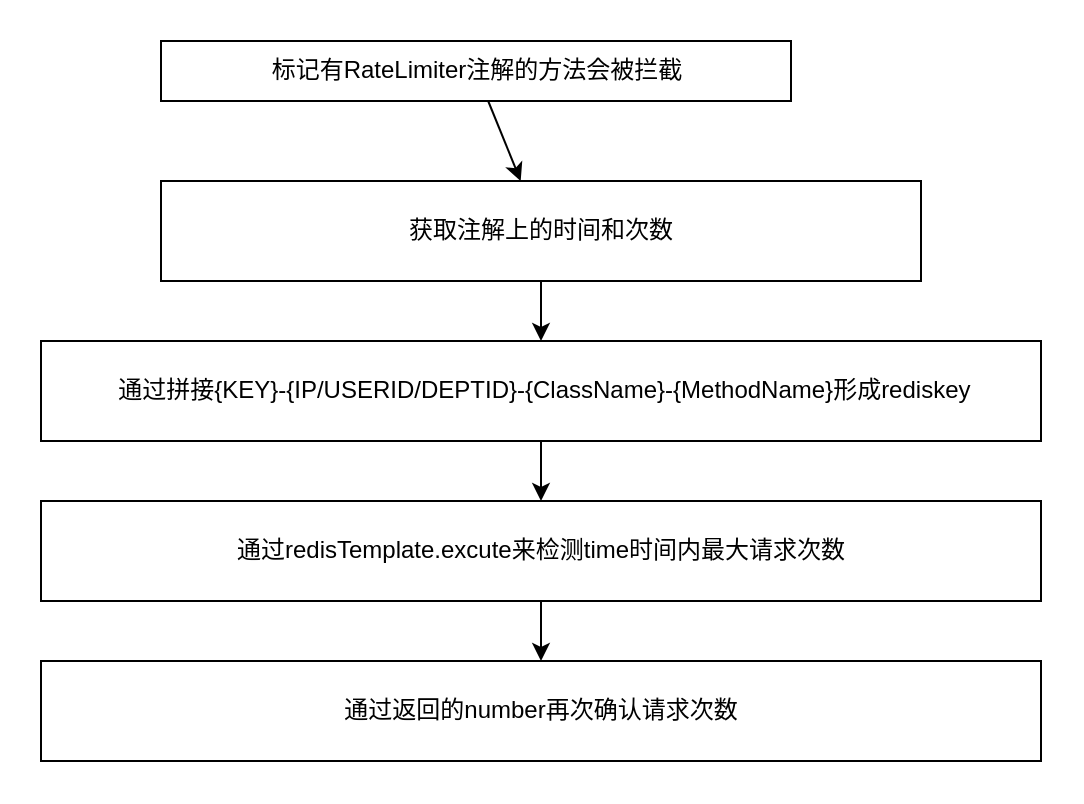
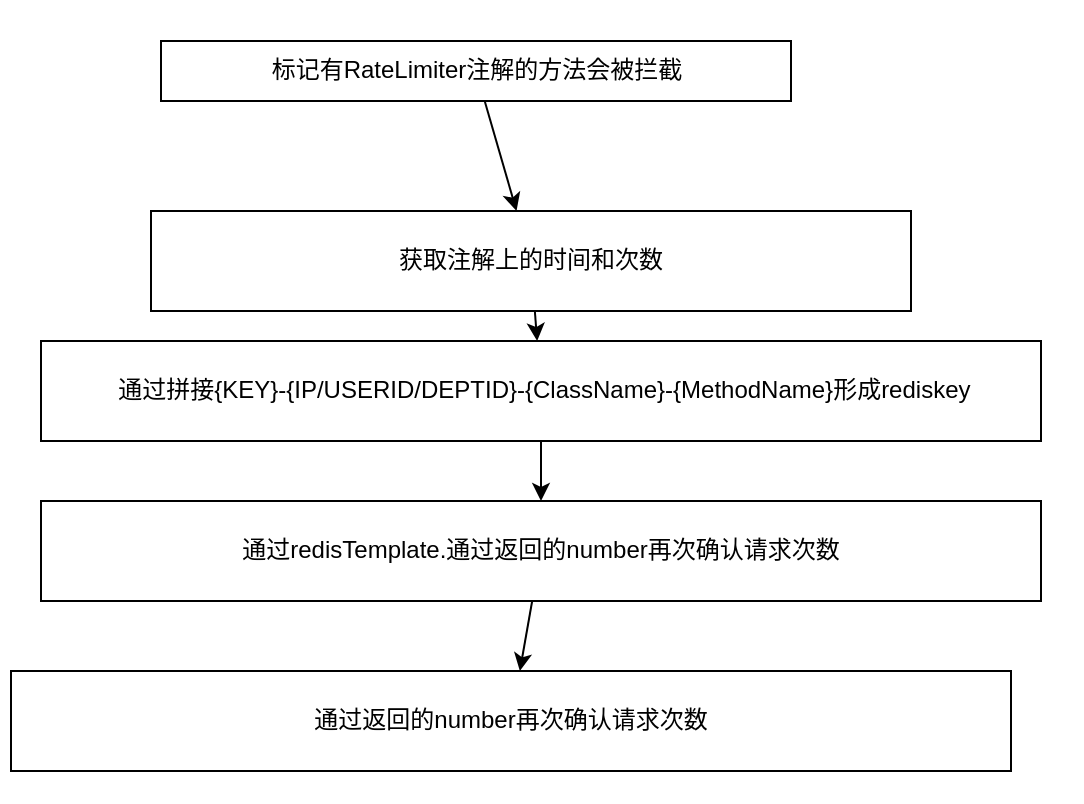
node "获取注解上的时间和次数": moved (541, 231) -> (531, 261)
node "通过redisTemplate.excute来检测time时间内最大请求次数": label "通过redisTemplate.excute来检测time时间内最大请求次数" -> "通过redisTemplate.通过返回的number再次确认请求次数"
node "通过返回的number再次确认请求次数": moved (541, 711) -> (511, 721)
